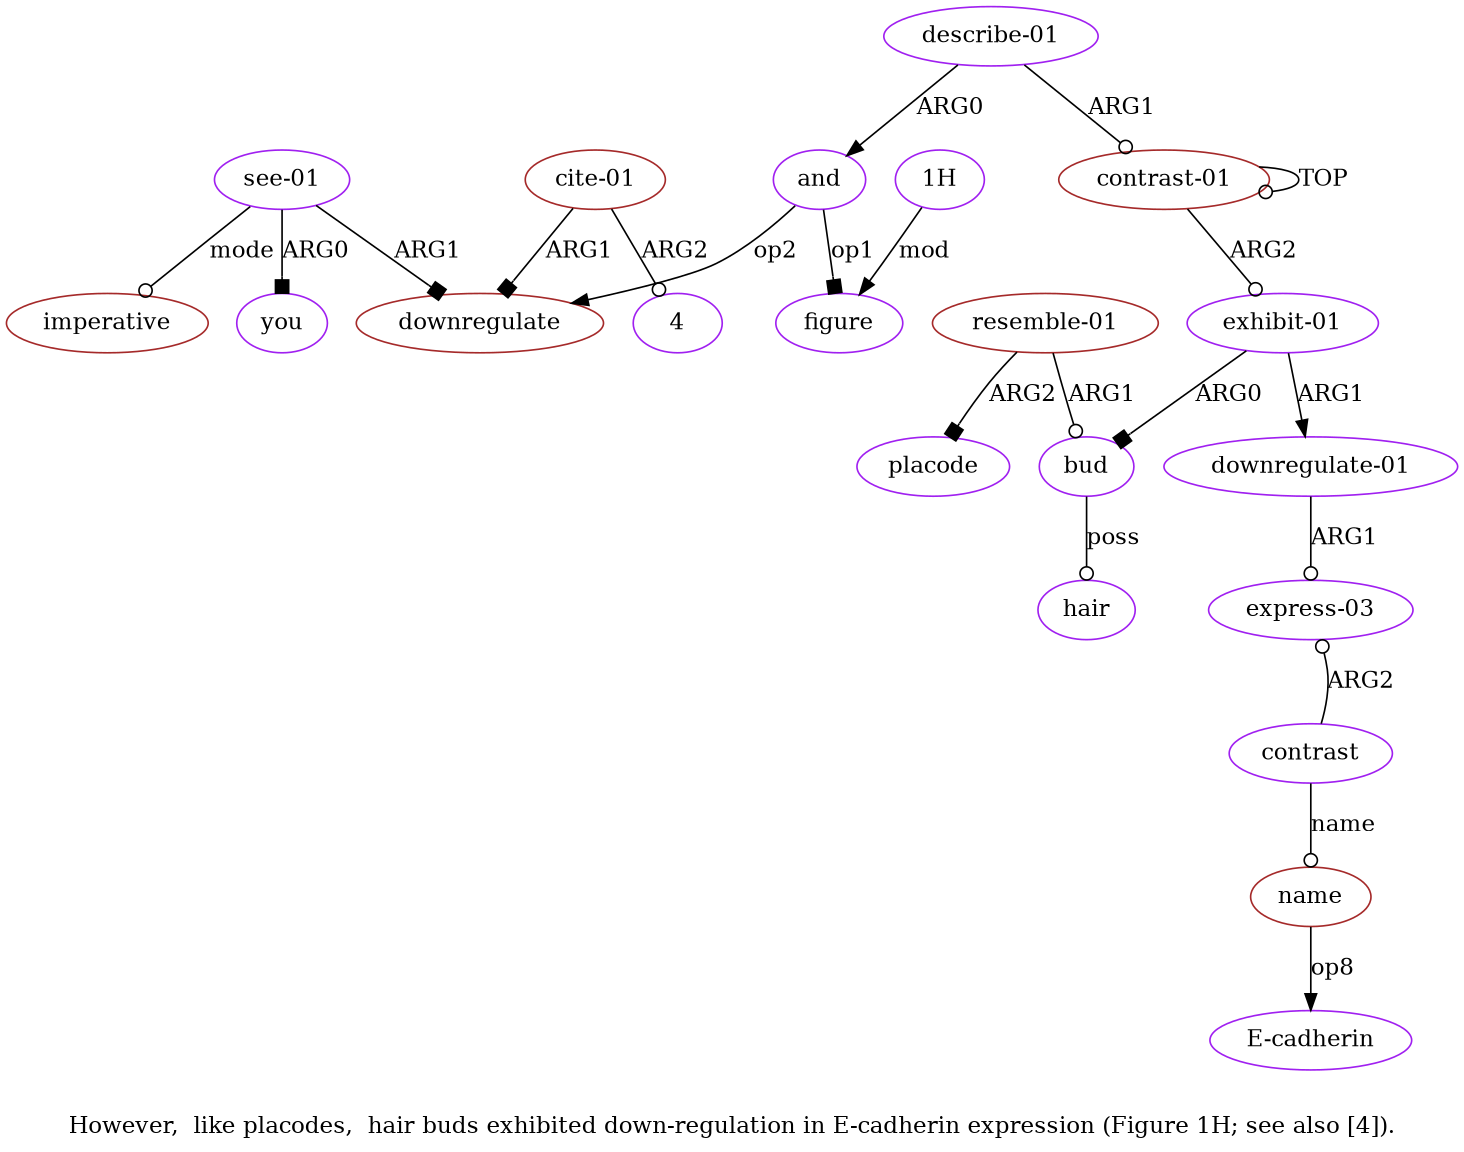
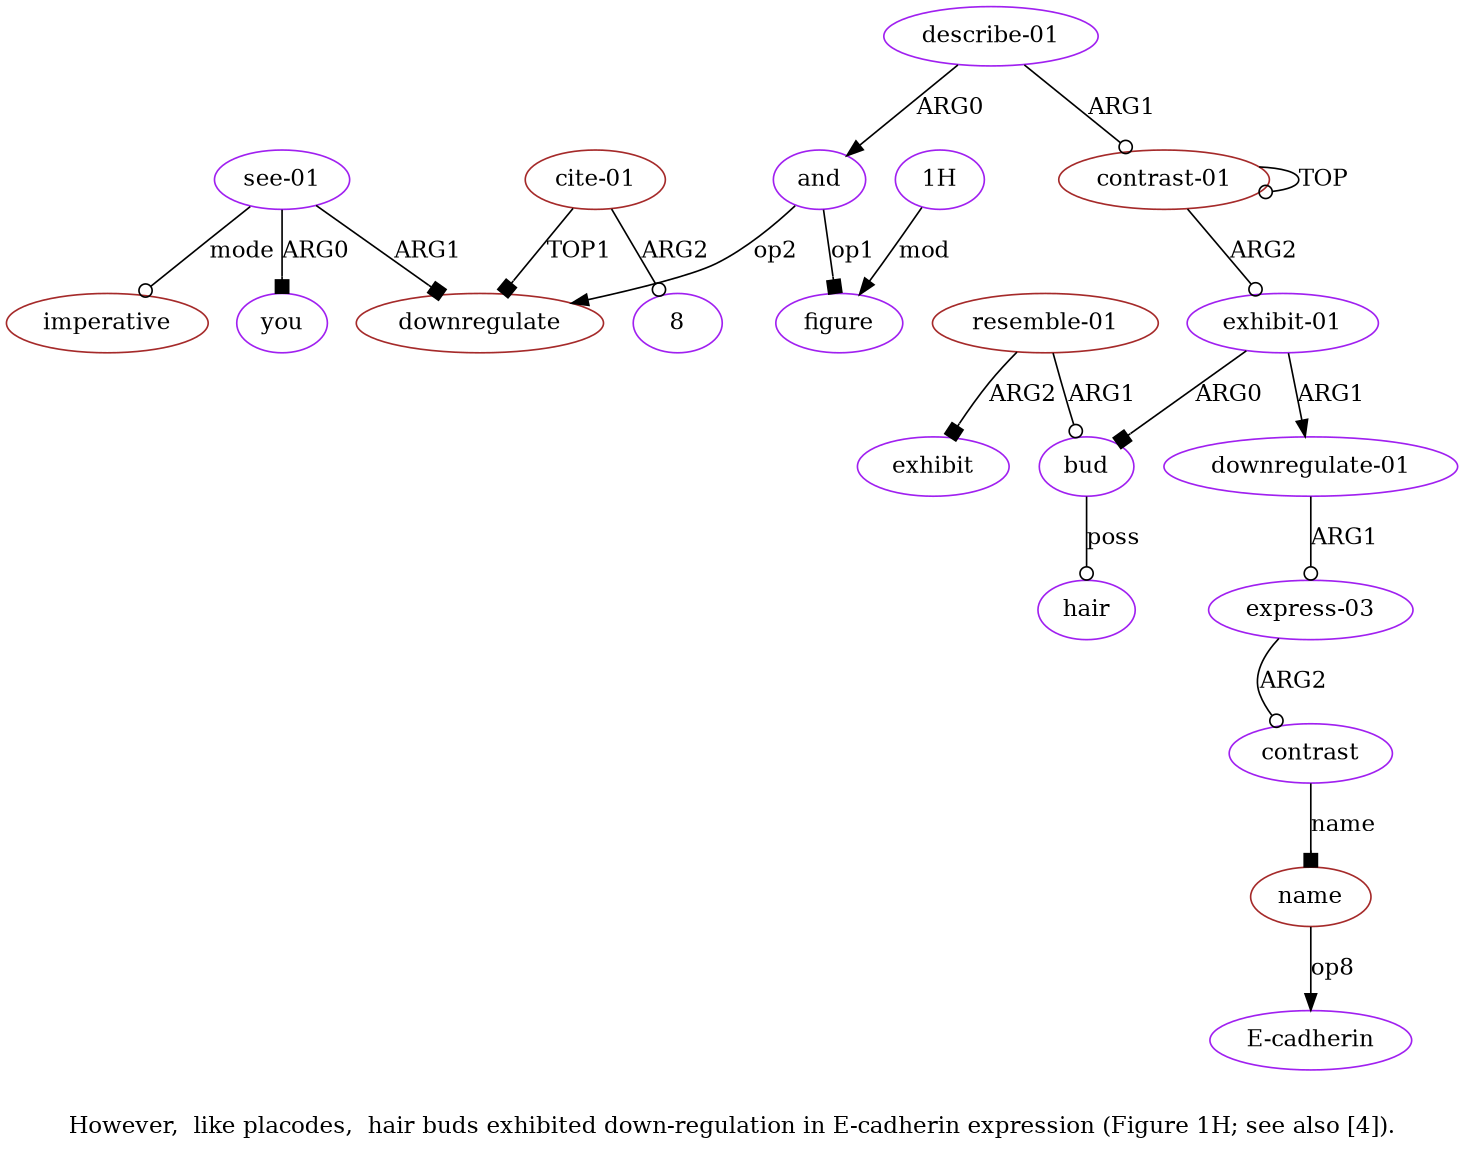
edge "cite-01" -> "downregulate": label "ARG1" -> "TOP1"
node "4": label "4" -> "8"
node "placode": label "placode" -> "exhibit"
edge "contrast" -> "express-03": reversed
edge "contrast" -> "name": arrowhead odot -> box
